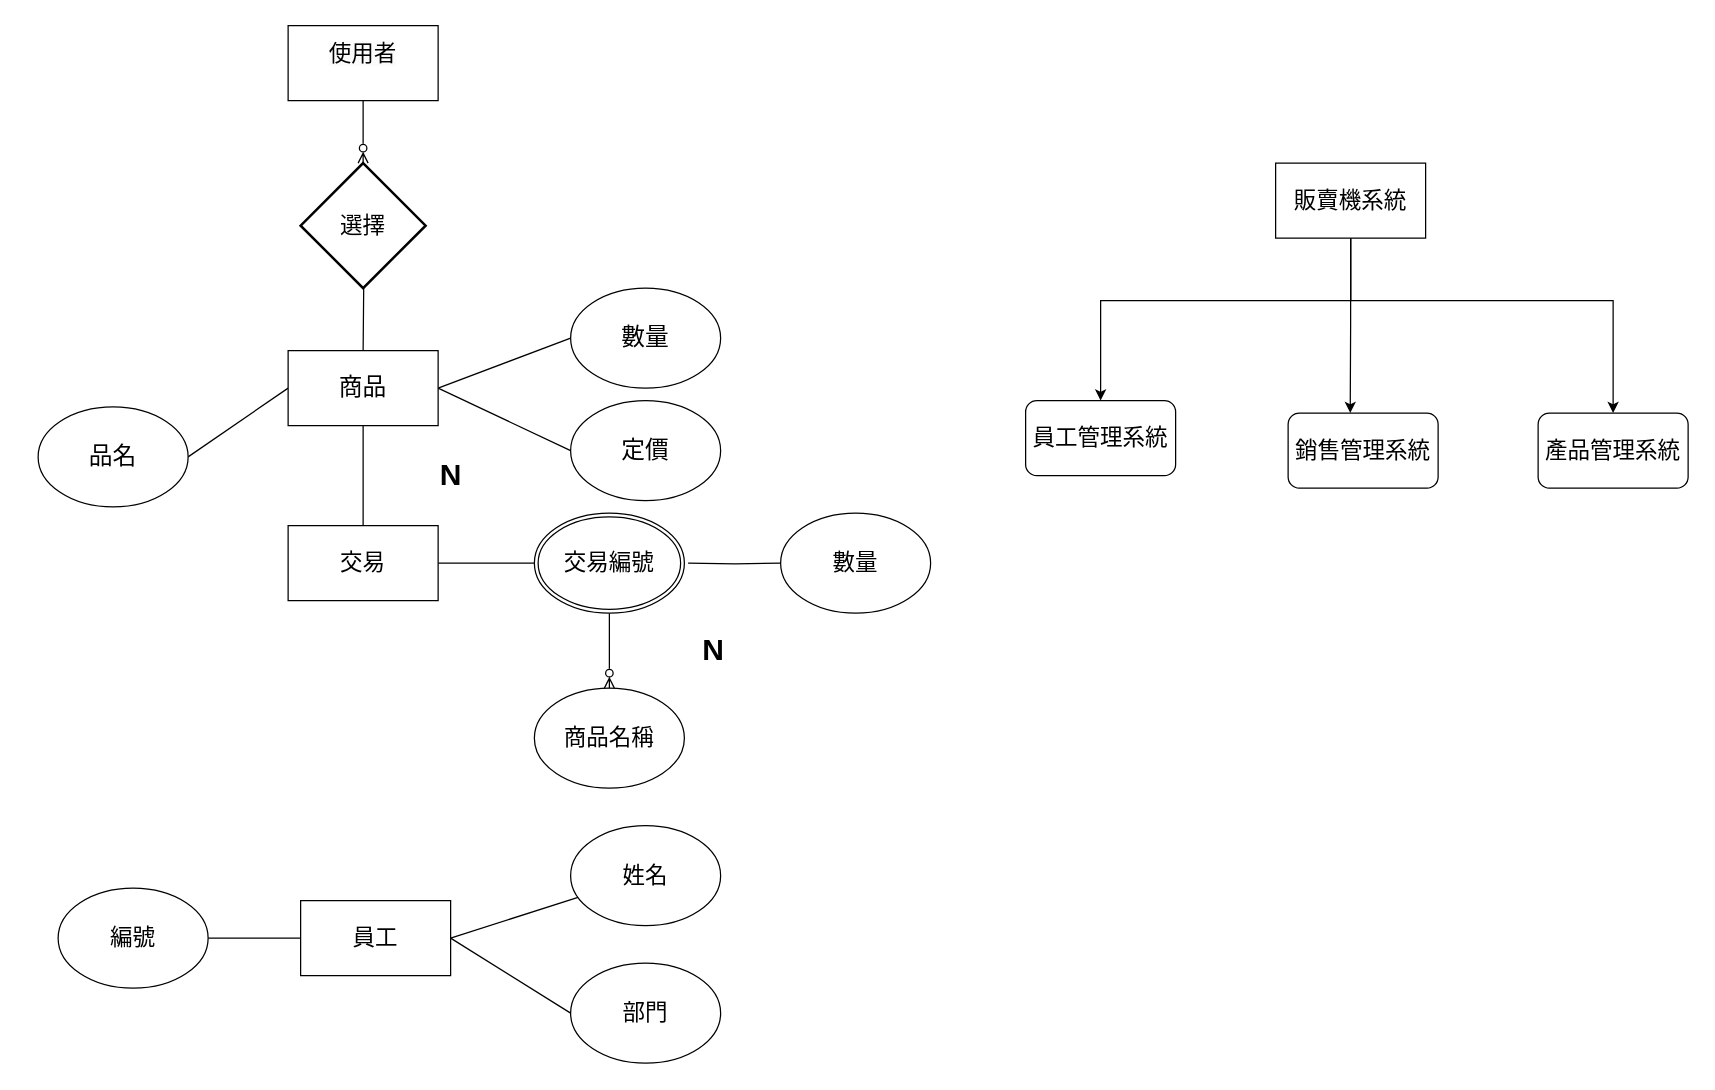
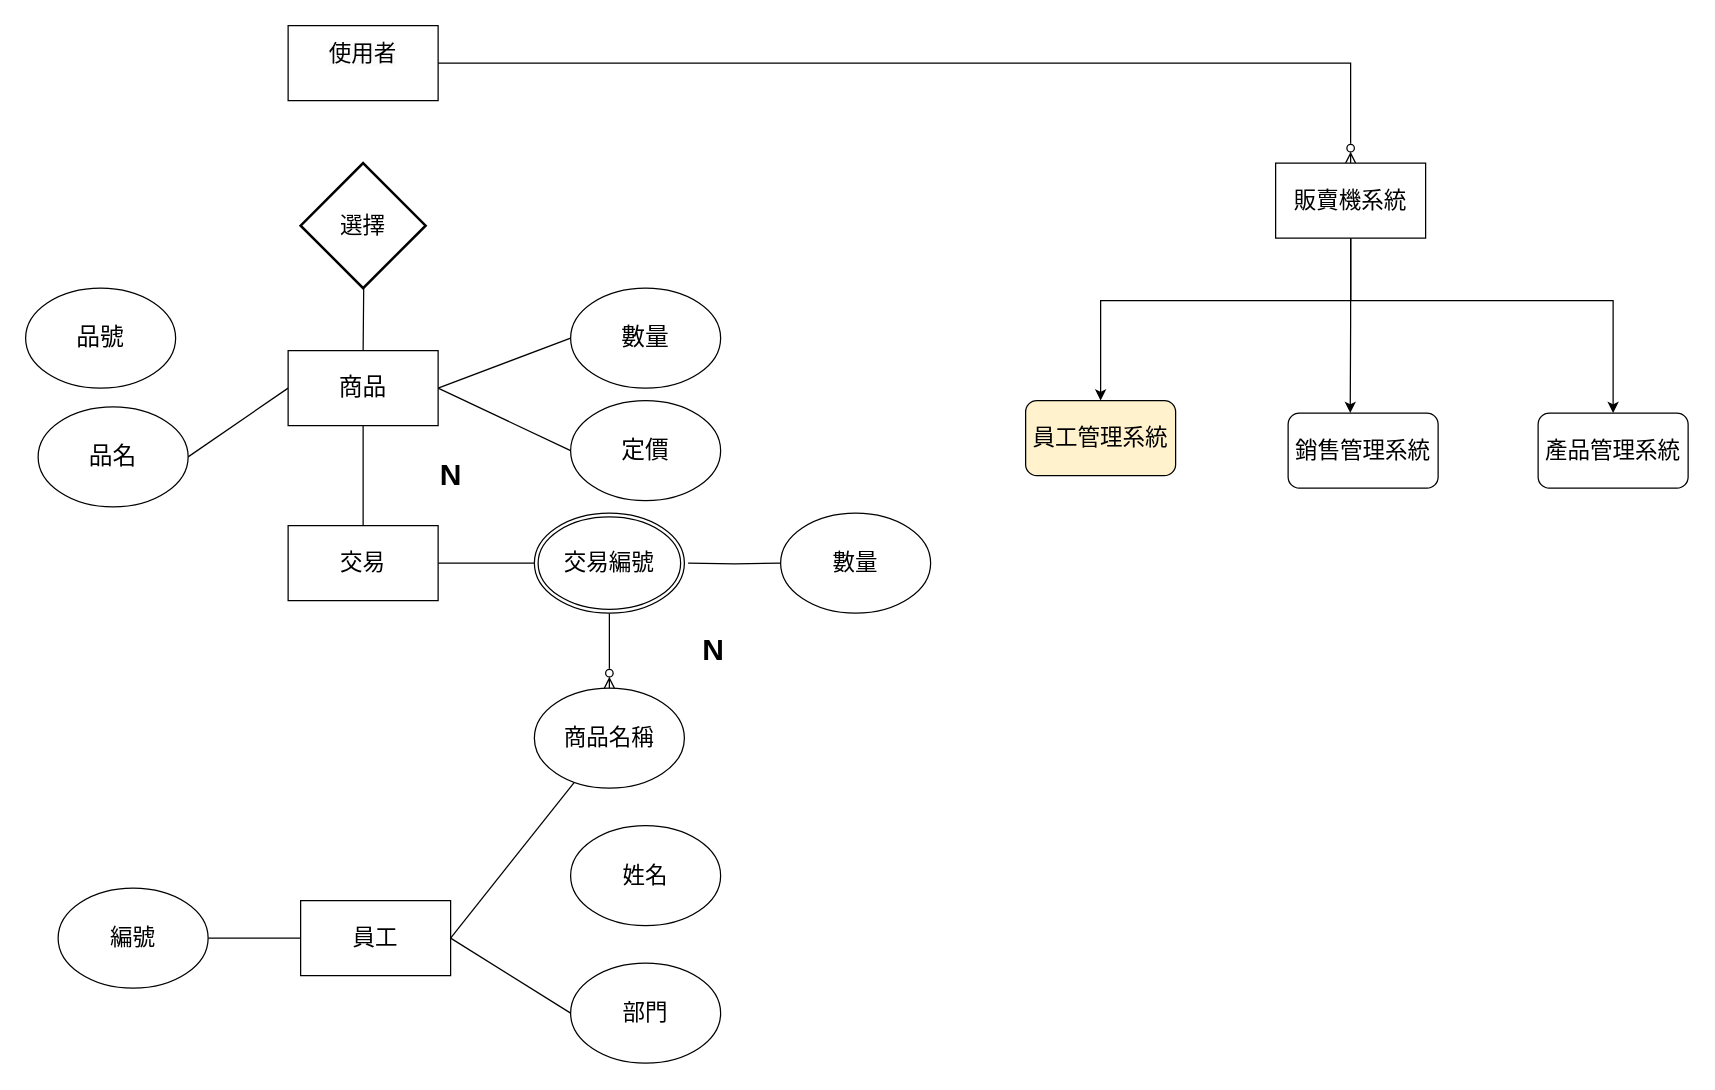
edge "使用者" -> "選擇": now "使用者" -> "販賣機系統"
node "品號": added
node "員工管理系統": fillcolor #ffffff -> #fff2cc
edge "姓名" -- "員工": now "商品名稱" -- "員工"
